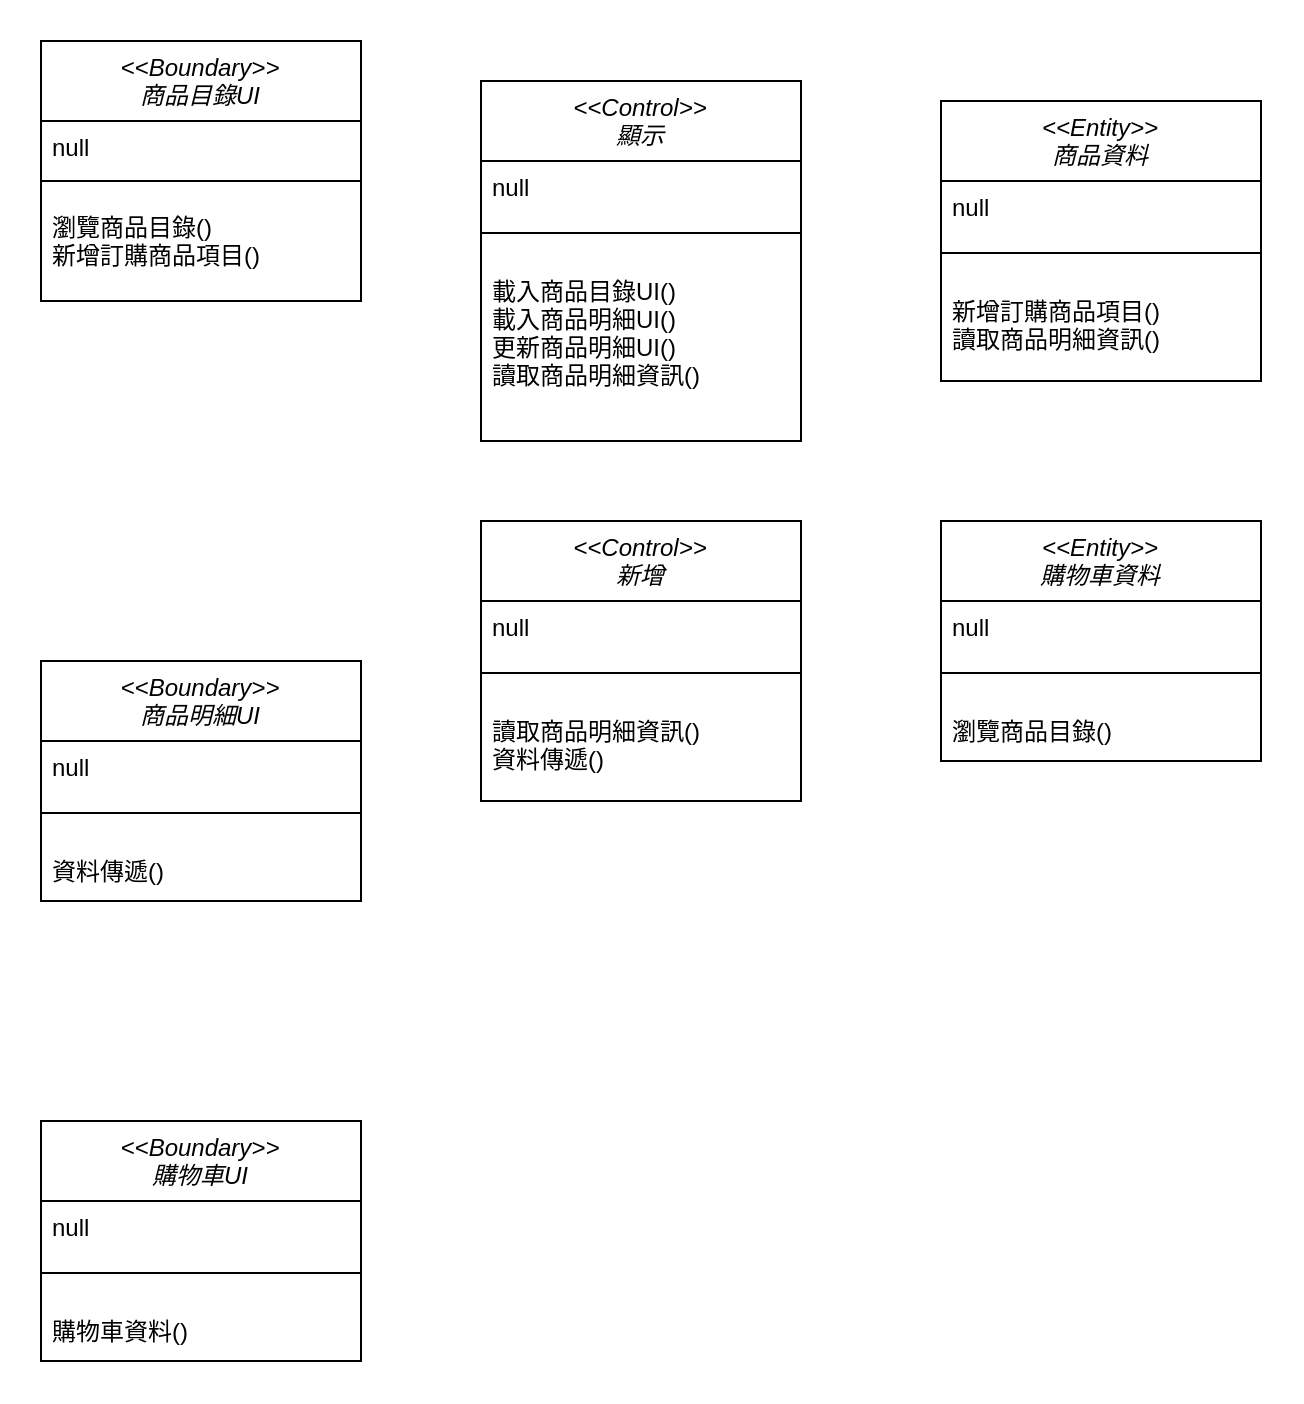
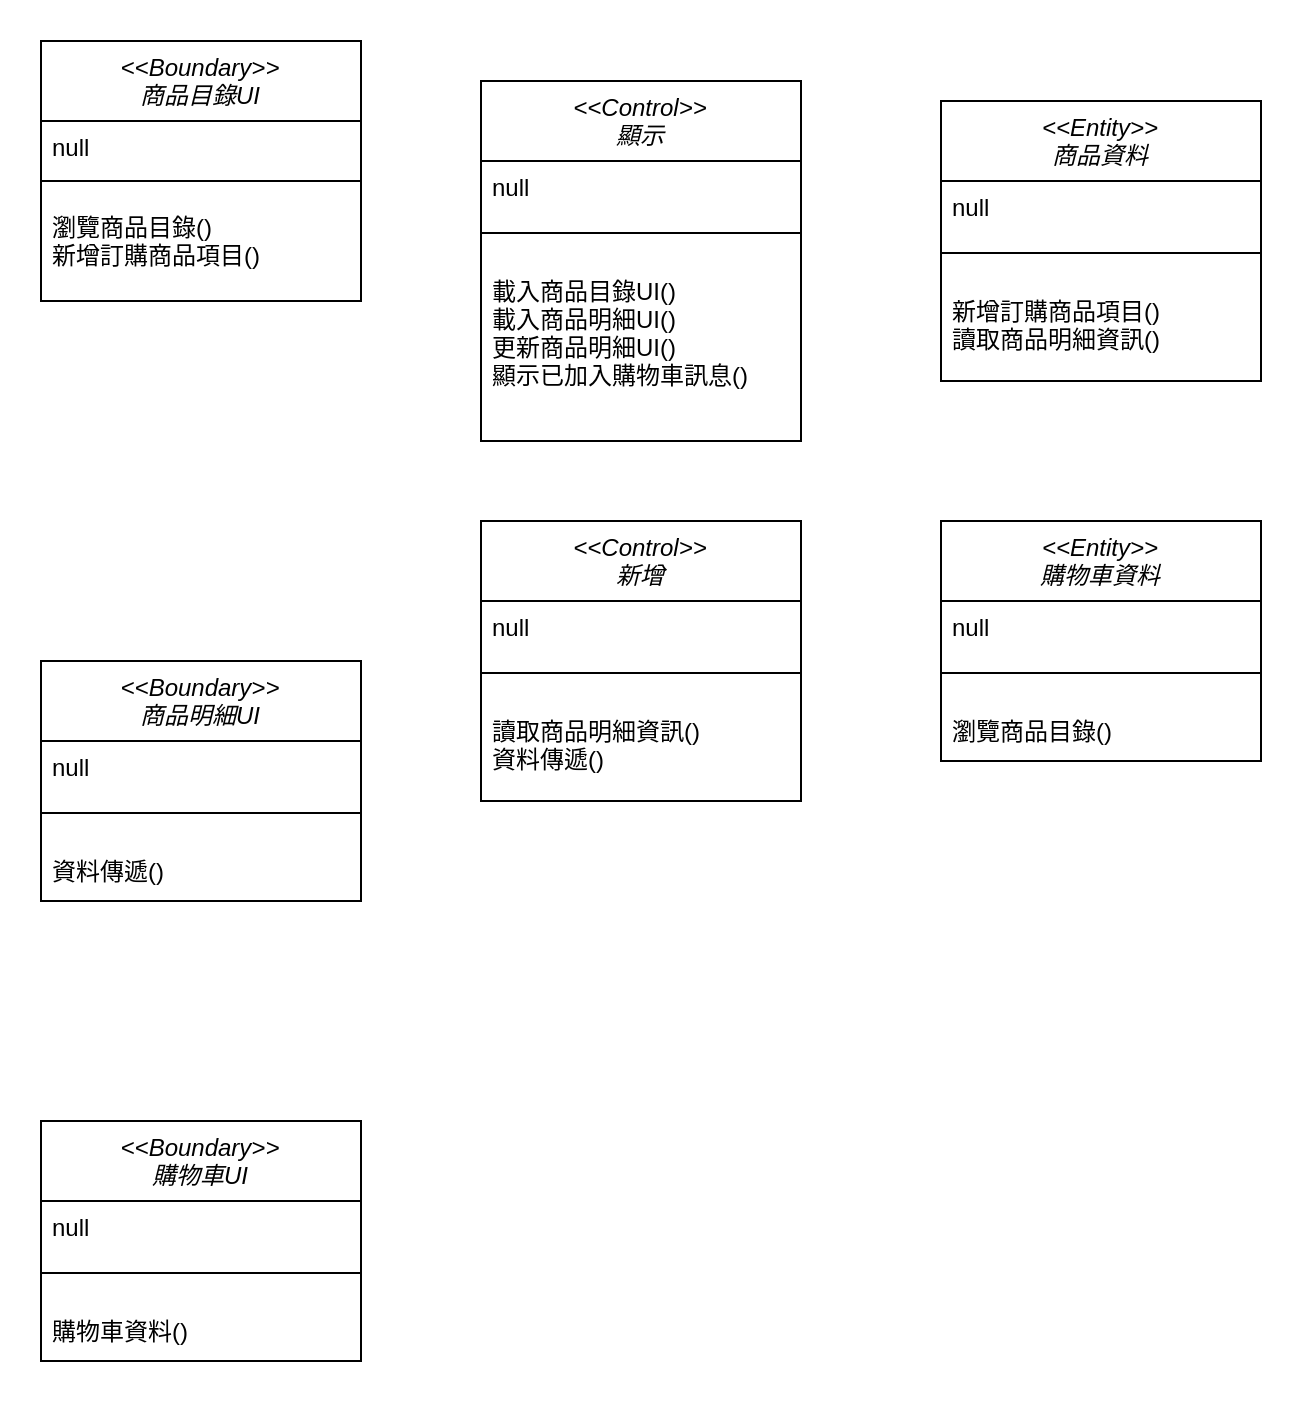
node "載入商品目錄UI() 載入商品明細UI() 更新商品明細UI() 讀取商品明細資訊()": label "載入商品目錄UI() 載入商品明細UI() 更新商品明細UI() 讀取商品明細資訊()" -> "載入商品目錄UI() 載入商品明細UI() 更新商品明細UI() 顯示已加入購物車訊息()"
